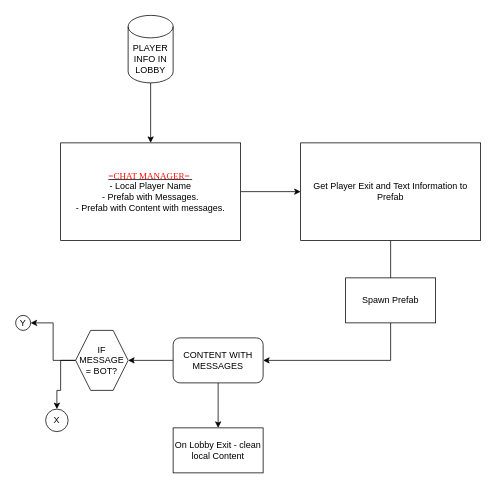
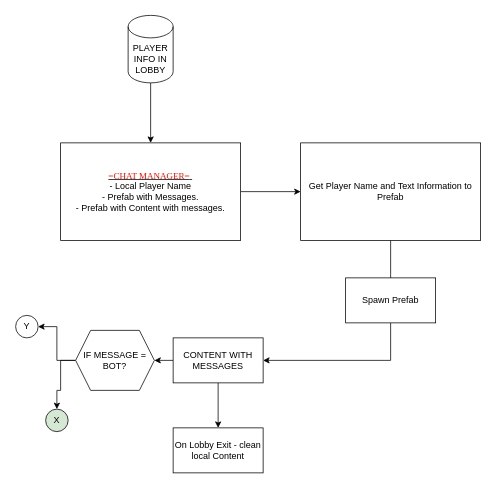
node "Get Player Exit and Text Information to Prefab": label "Get Player Exit and Text Information to Prefab" -> "Get Player Name and Text Information to Prefab"
node "Y": size 15x15 -> 23x23
node "IF MESSAGE = BOT?": size 53x60 -> 79x60
node "CONTENT WITH MESSAGES": shape rounded rectangle -> rectangle
node "X": fillcolor #ffffff -> #d5e8d4
